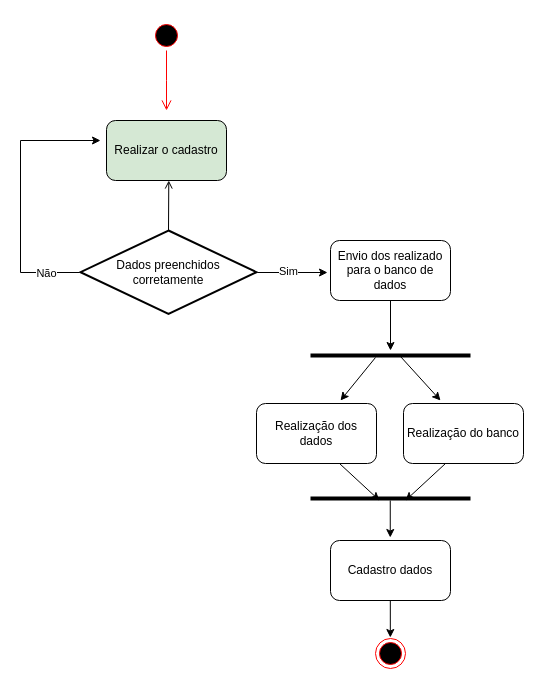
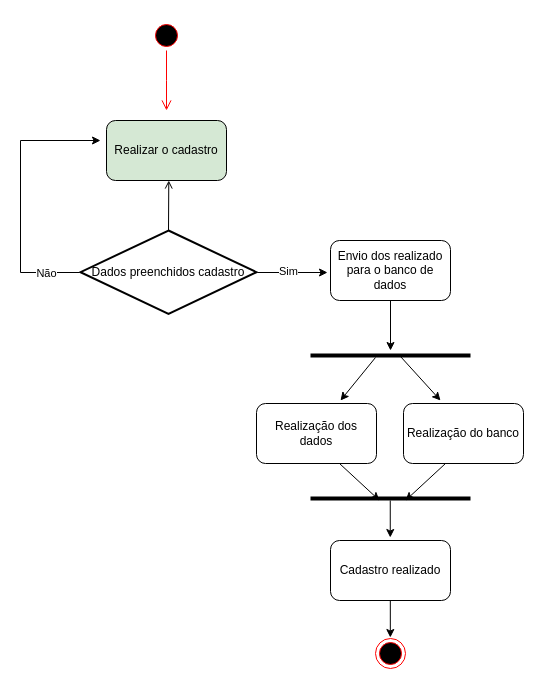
node "Dados preenchidos corretamente": label "Dados preenchidos corretamente" -> "Dados preenchidos cadastro"
node "Cadastro dados": label "Cadastro dados" -> "Cadastro realizado"
